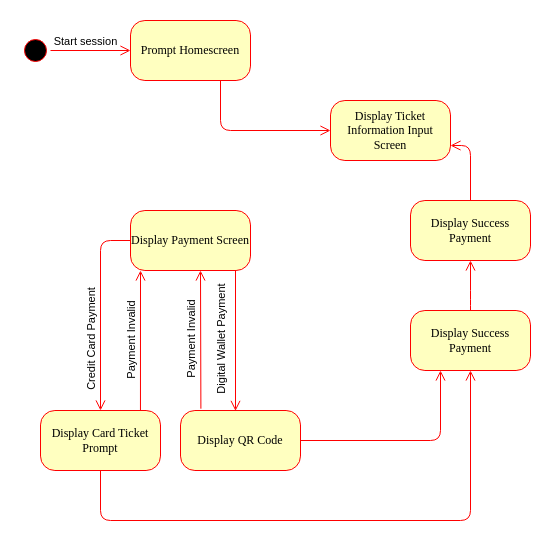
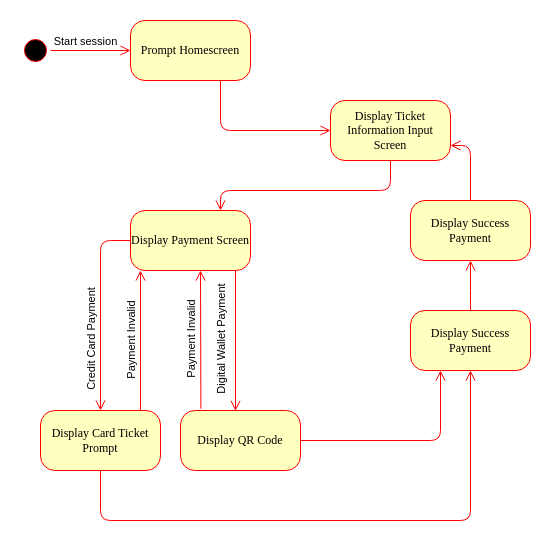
edge "Display Ticket Information Input Screen" -> "Display Payment Screen": added
